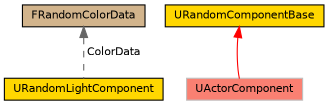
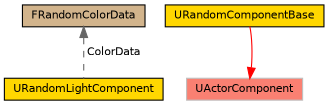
edge "UActorComponent" -> "URandomComponentBase": reversed
